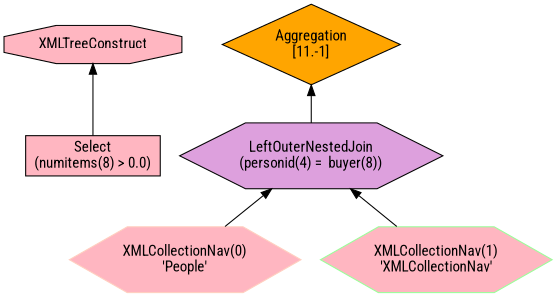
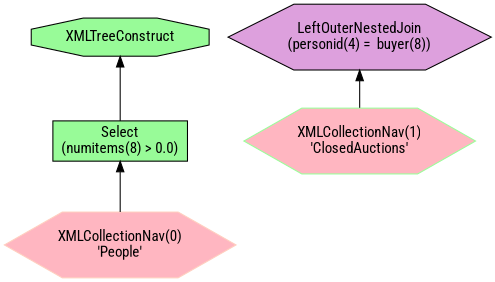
node "XMLTreeConstruct": fillcolor lightpink -> palegreen
node "Aggregation [11.-1]": removed
node "Select (numitems(8) > 0.0)": fillcolor lightpink -> palegreen
edge "XMLCollectionNav(0) 'People'" -> "LeftOuterNestedJoin (personid(4) =  buyer(8))": now "XMLCollectionNav(0) 'People'" -> "Select (numitems(8) > 0.0)"
node "XMLCollectionNav(1) 'XMLCollectionNav'": label "XMLCollectionNav(1) 'XMLCollectionNav'" -> "XMLCollectionNav(1) 'ClosedAuctions'"
